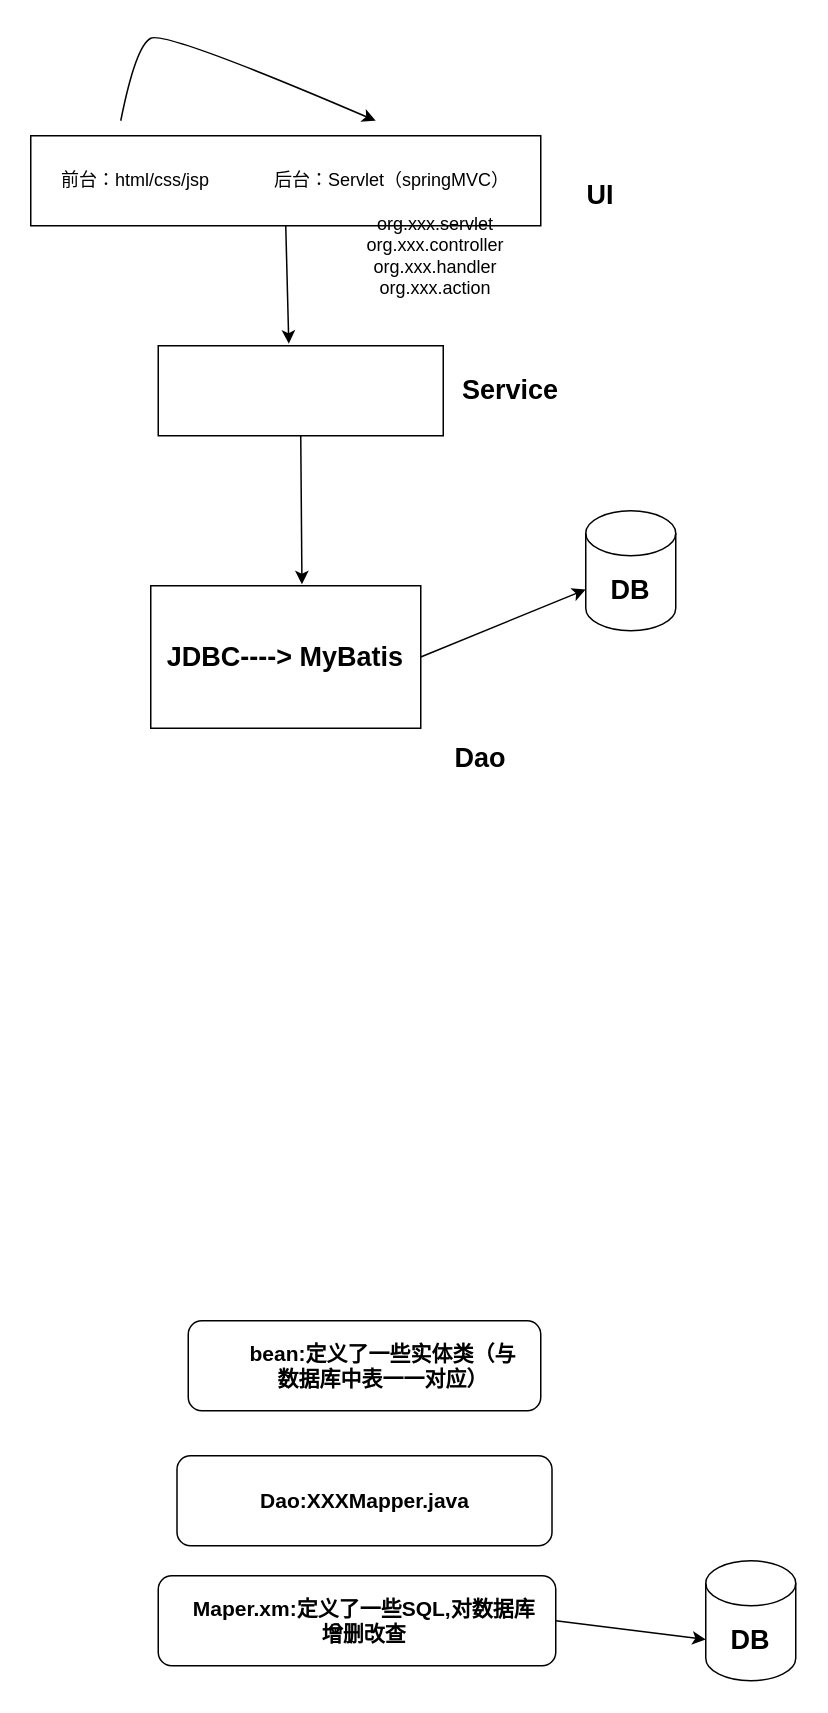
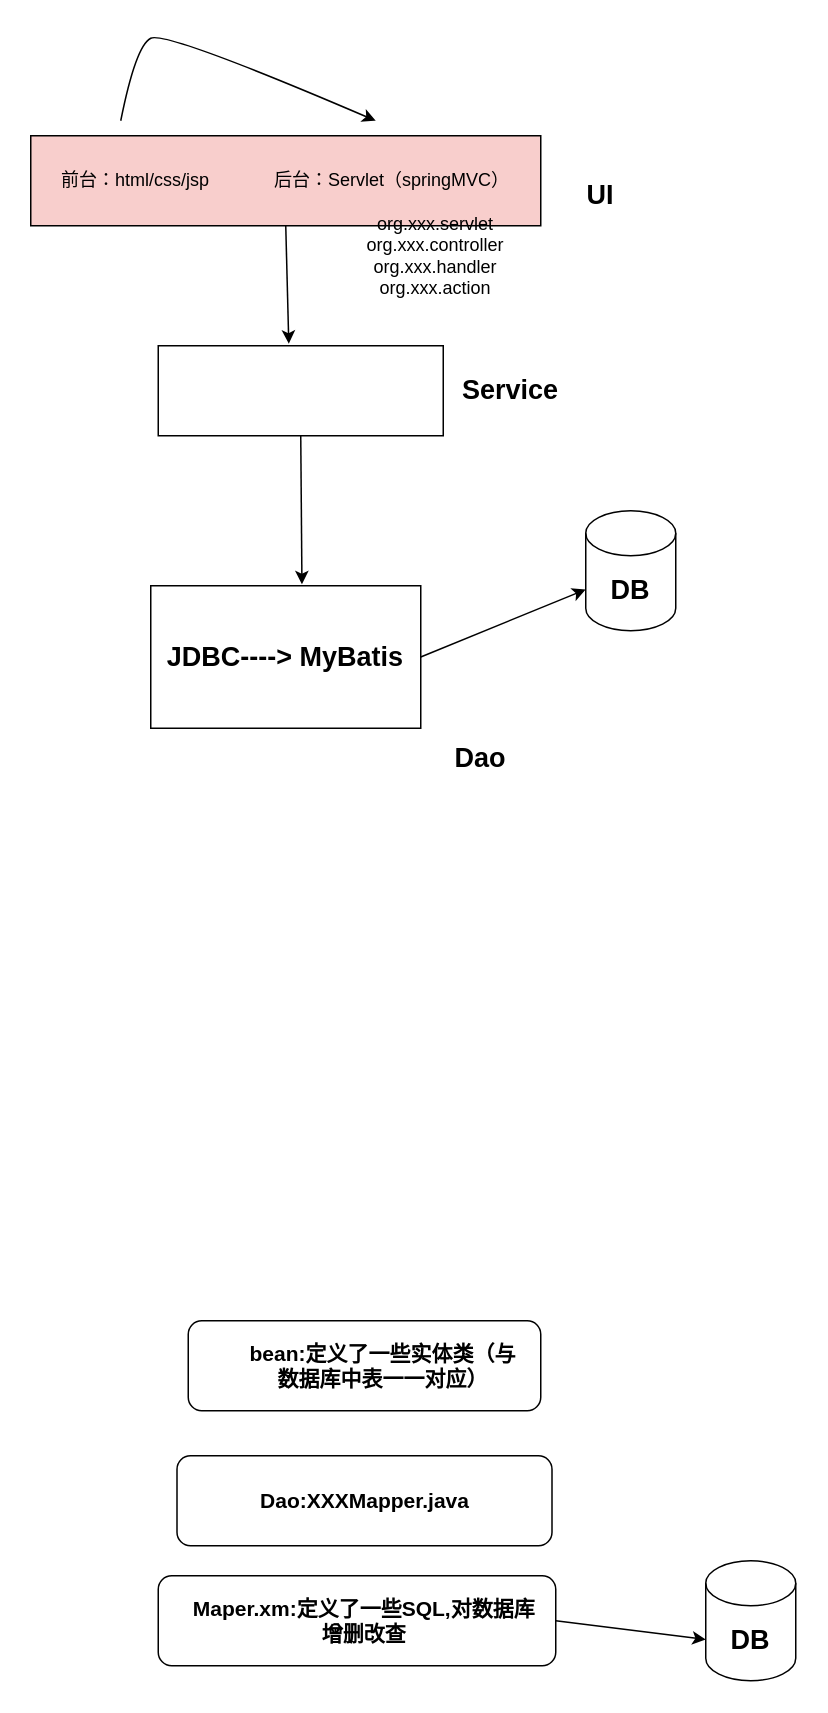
node "前台：html/css/jsp 后台：Servlet（springMVC）": fillcolor #ffffff -> #f8cecc
